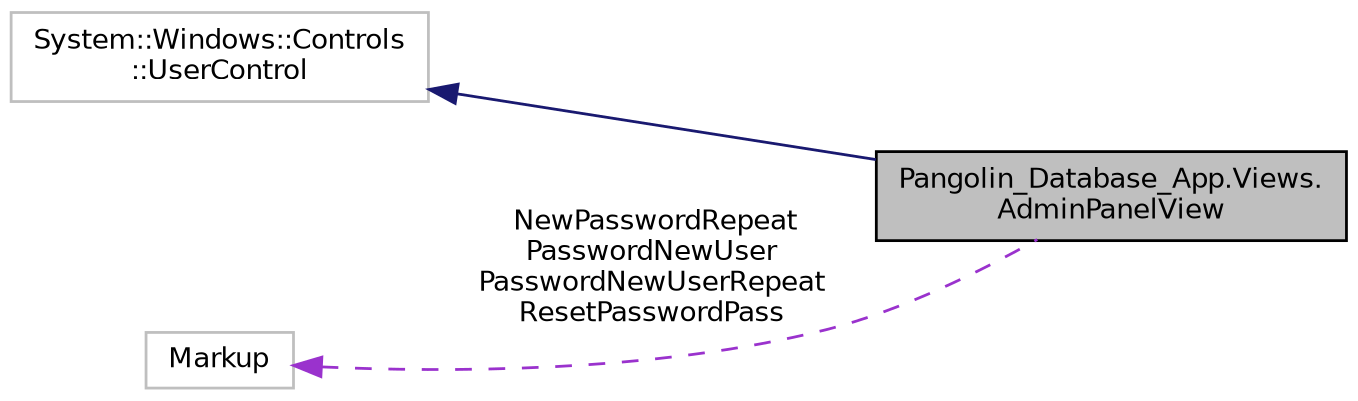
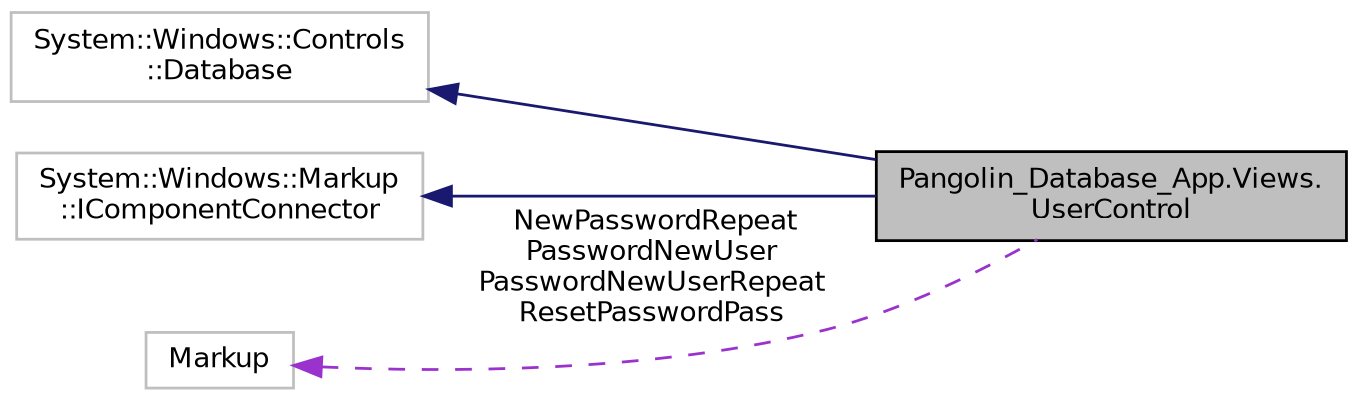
node "System::Windows::Controls ::UserControl": label "System::Windows::Controls ::UserControl" -> "System::Windows::Controls ::Database"
node "System::Windows::Markup ::IComponentConnector": added
node "Pangolin_Database_App.Views. AdminPanelView": label "Pangolin_Database_App.Views. AdminPanelView" -> "Pangolin_Database_App.Views. UserControl"
